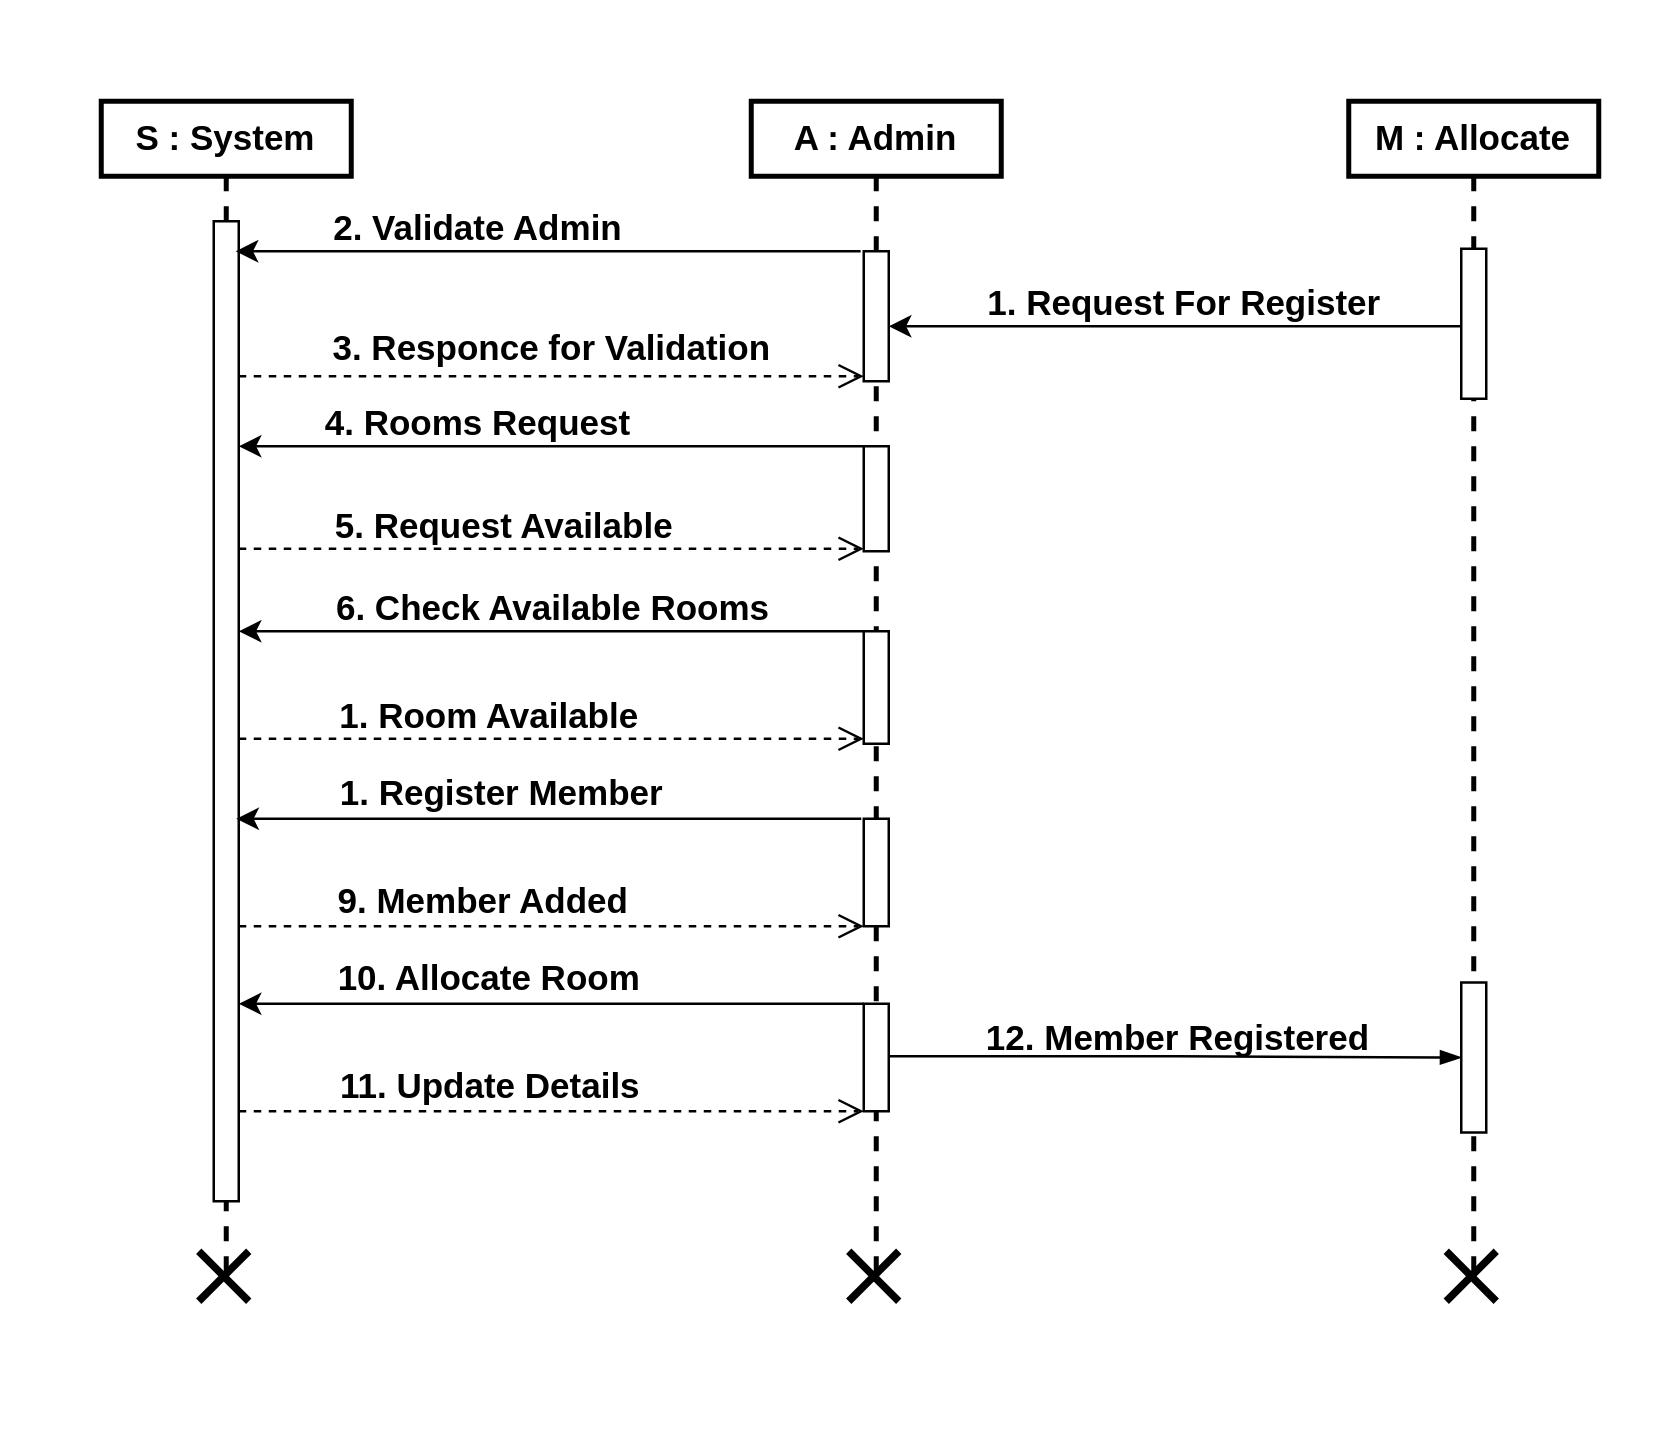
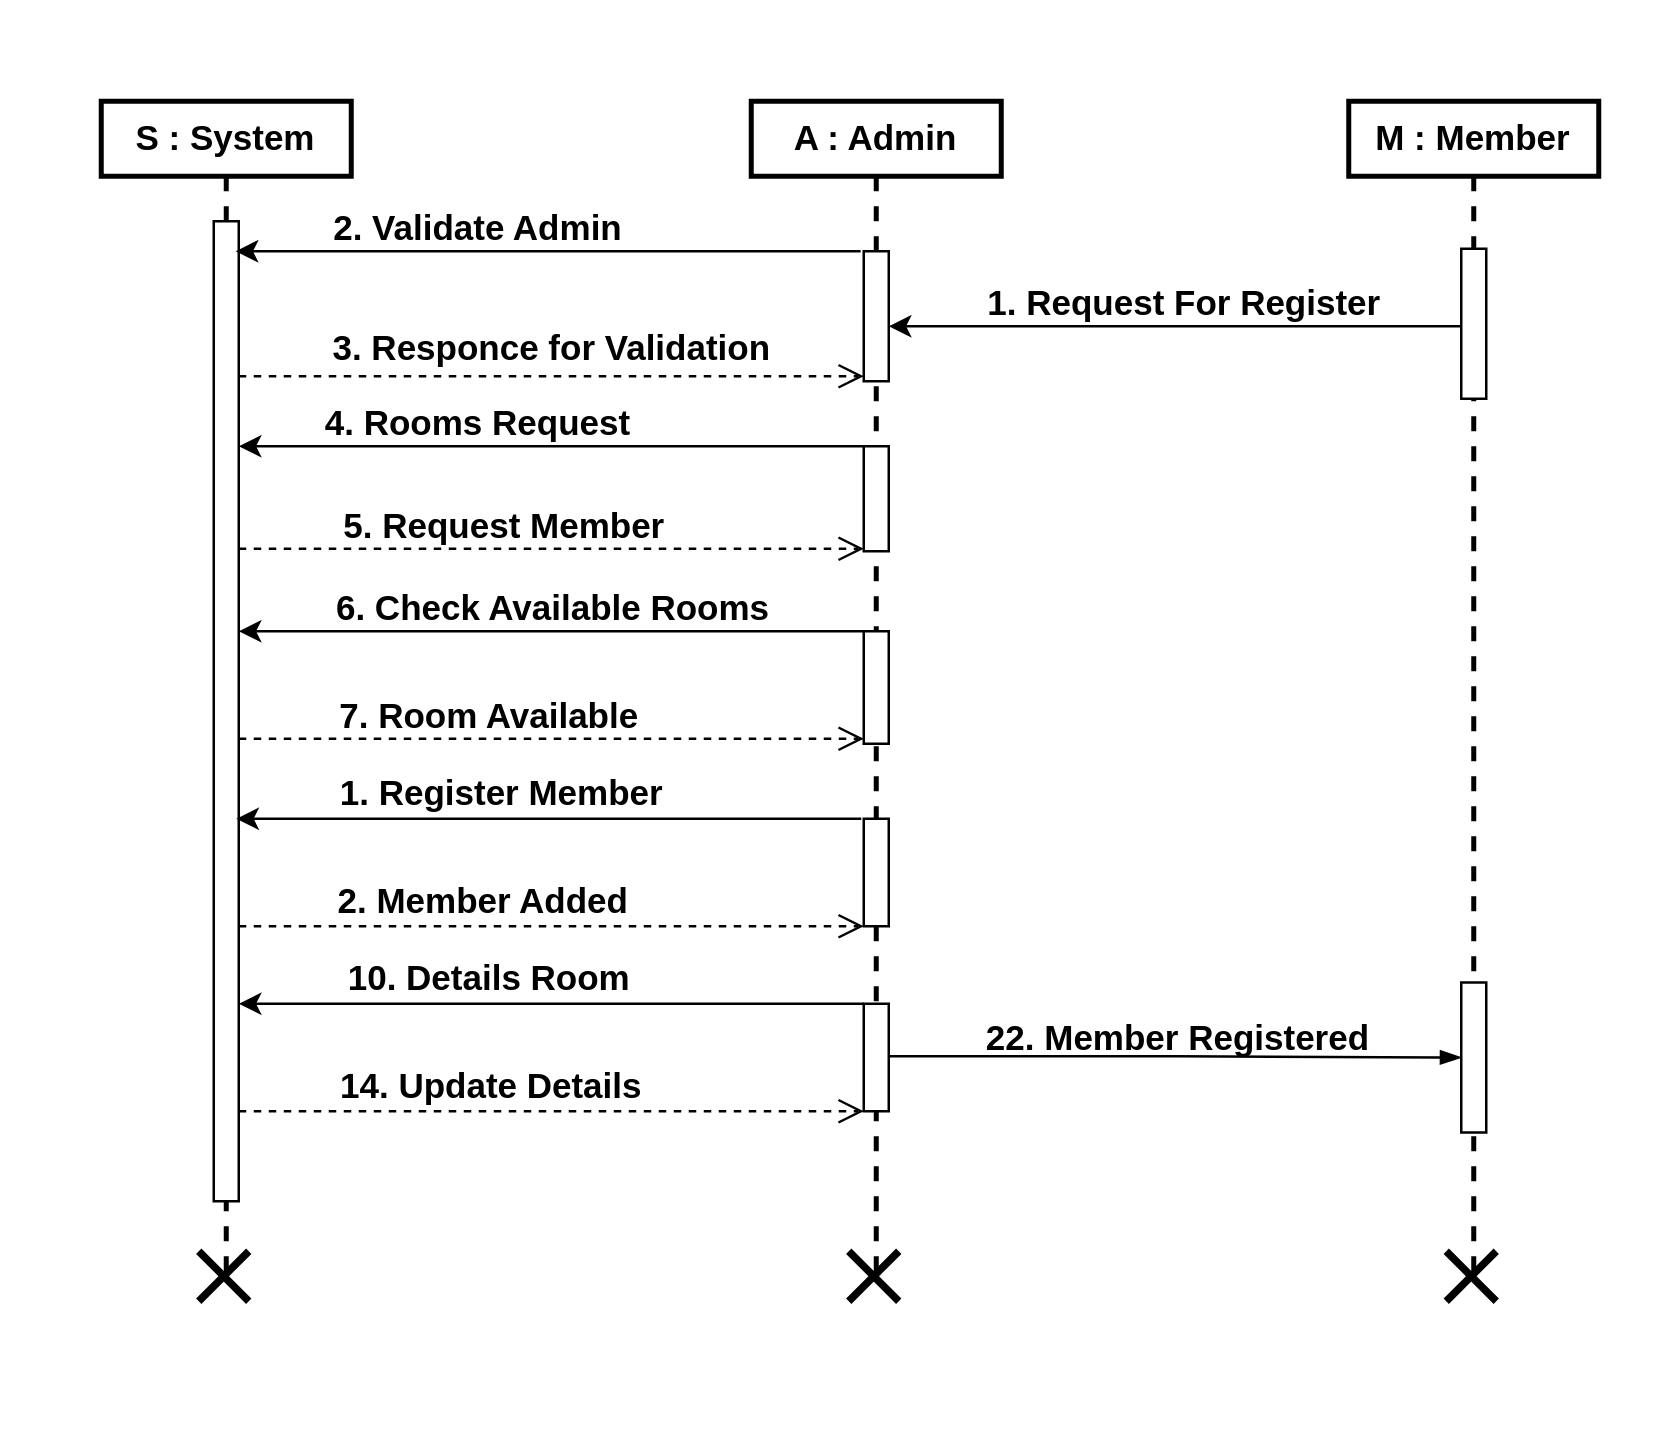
node "M : Allocate": label "M : Allocate" -> "M : Member"
node "5. Request Available": label "5. Request Available" -> "5. Request Member"
node "1. Room Available": label "1. Room Available" -> "7. Room Available"
node "9. Member Added": label "9. Member Added" -> "2. Member Added"
node "10. Allocate Room": label "10. Allocate Room" -> "10. Details Room"
node "12. Member Registered": label "12. Member Registered" -> "22. Member Registered"
node "11. Update Details": label "11. Update Details" -> "14. Update Details"
